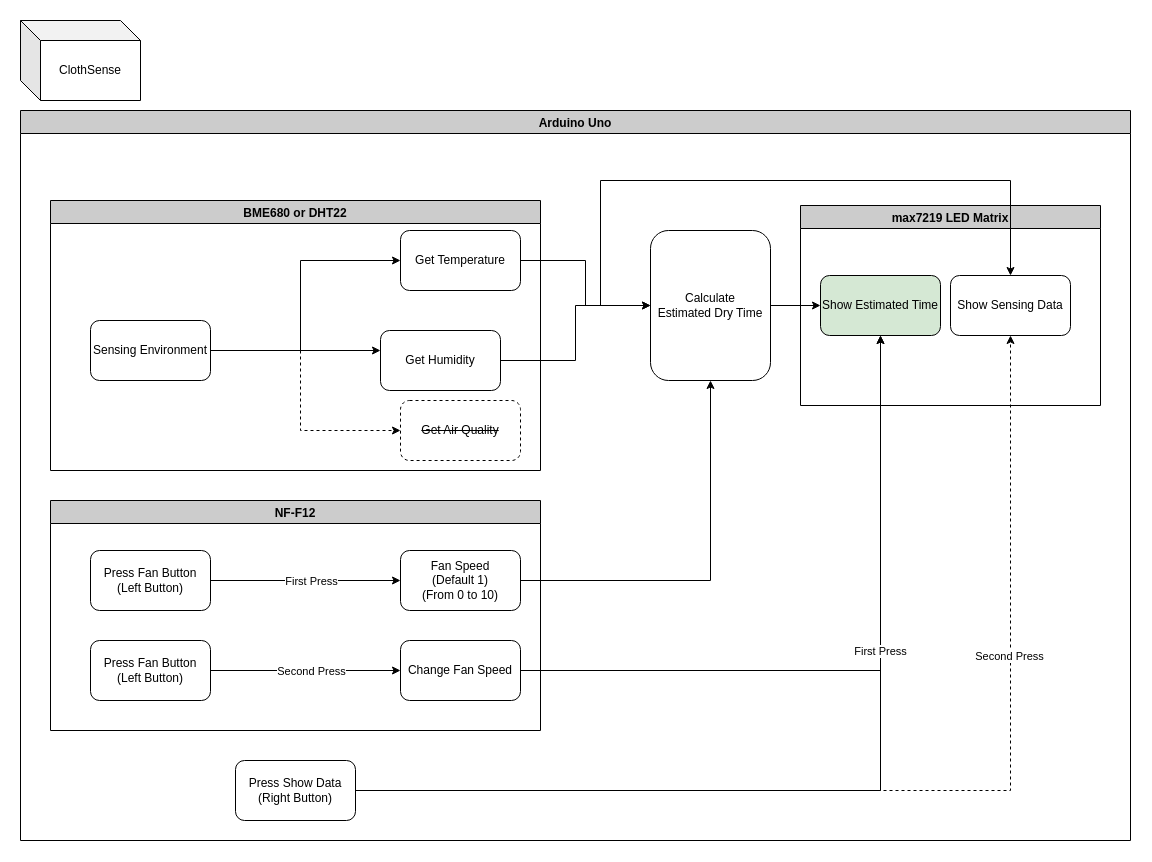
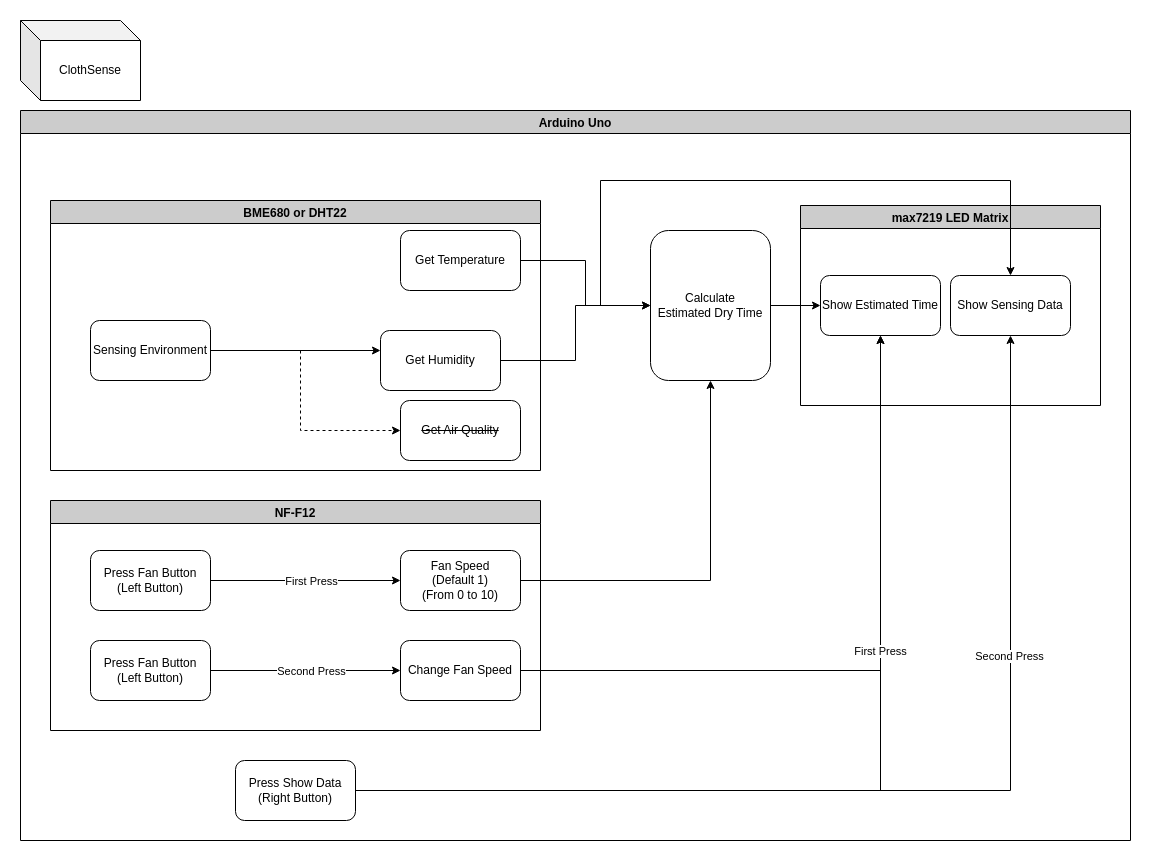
edge "Sensing Environment" -> "Get Temperature": removed
node "Show Estimated Time": fillcolor #d5e8d4 -> #ffffff
node "Get Air Quality": style dashed -> solid
edge "Press Show Data (Right Button)" -> "Show Sensing Data": style dashed -> solid
